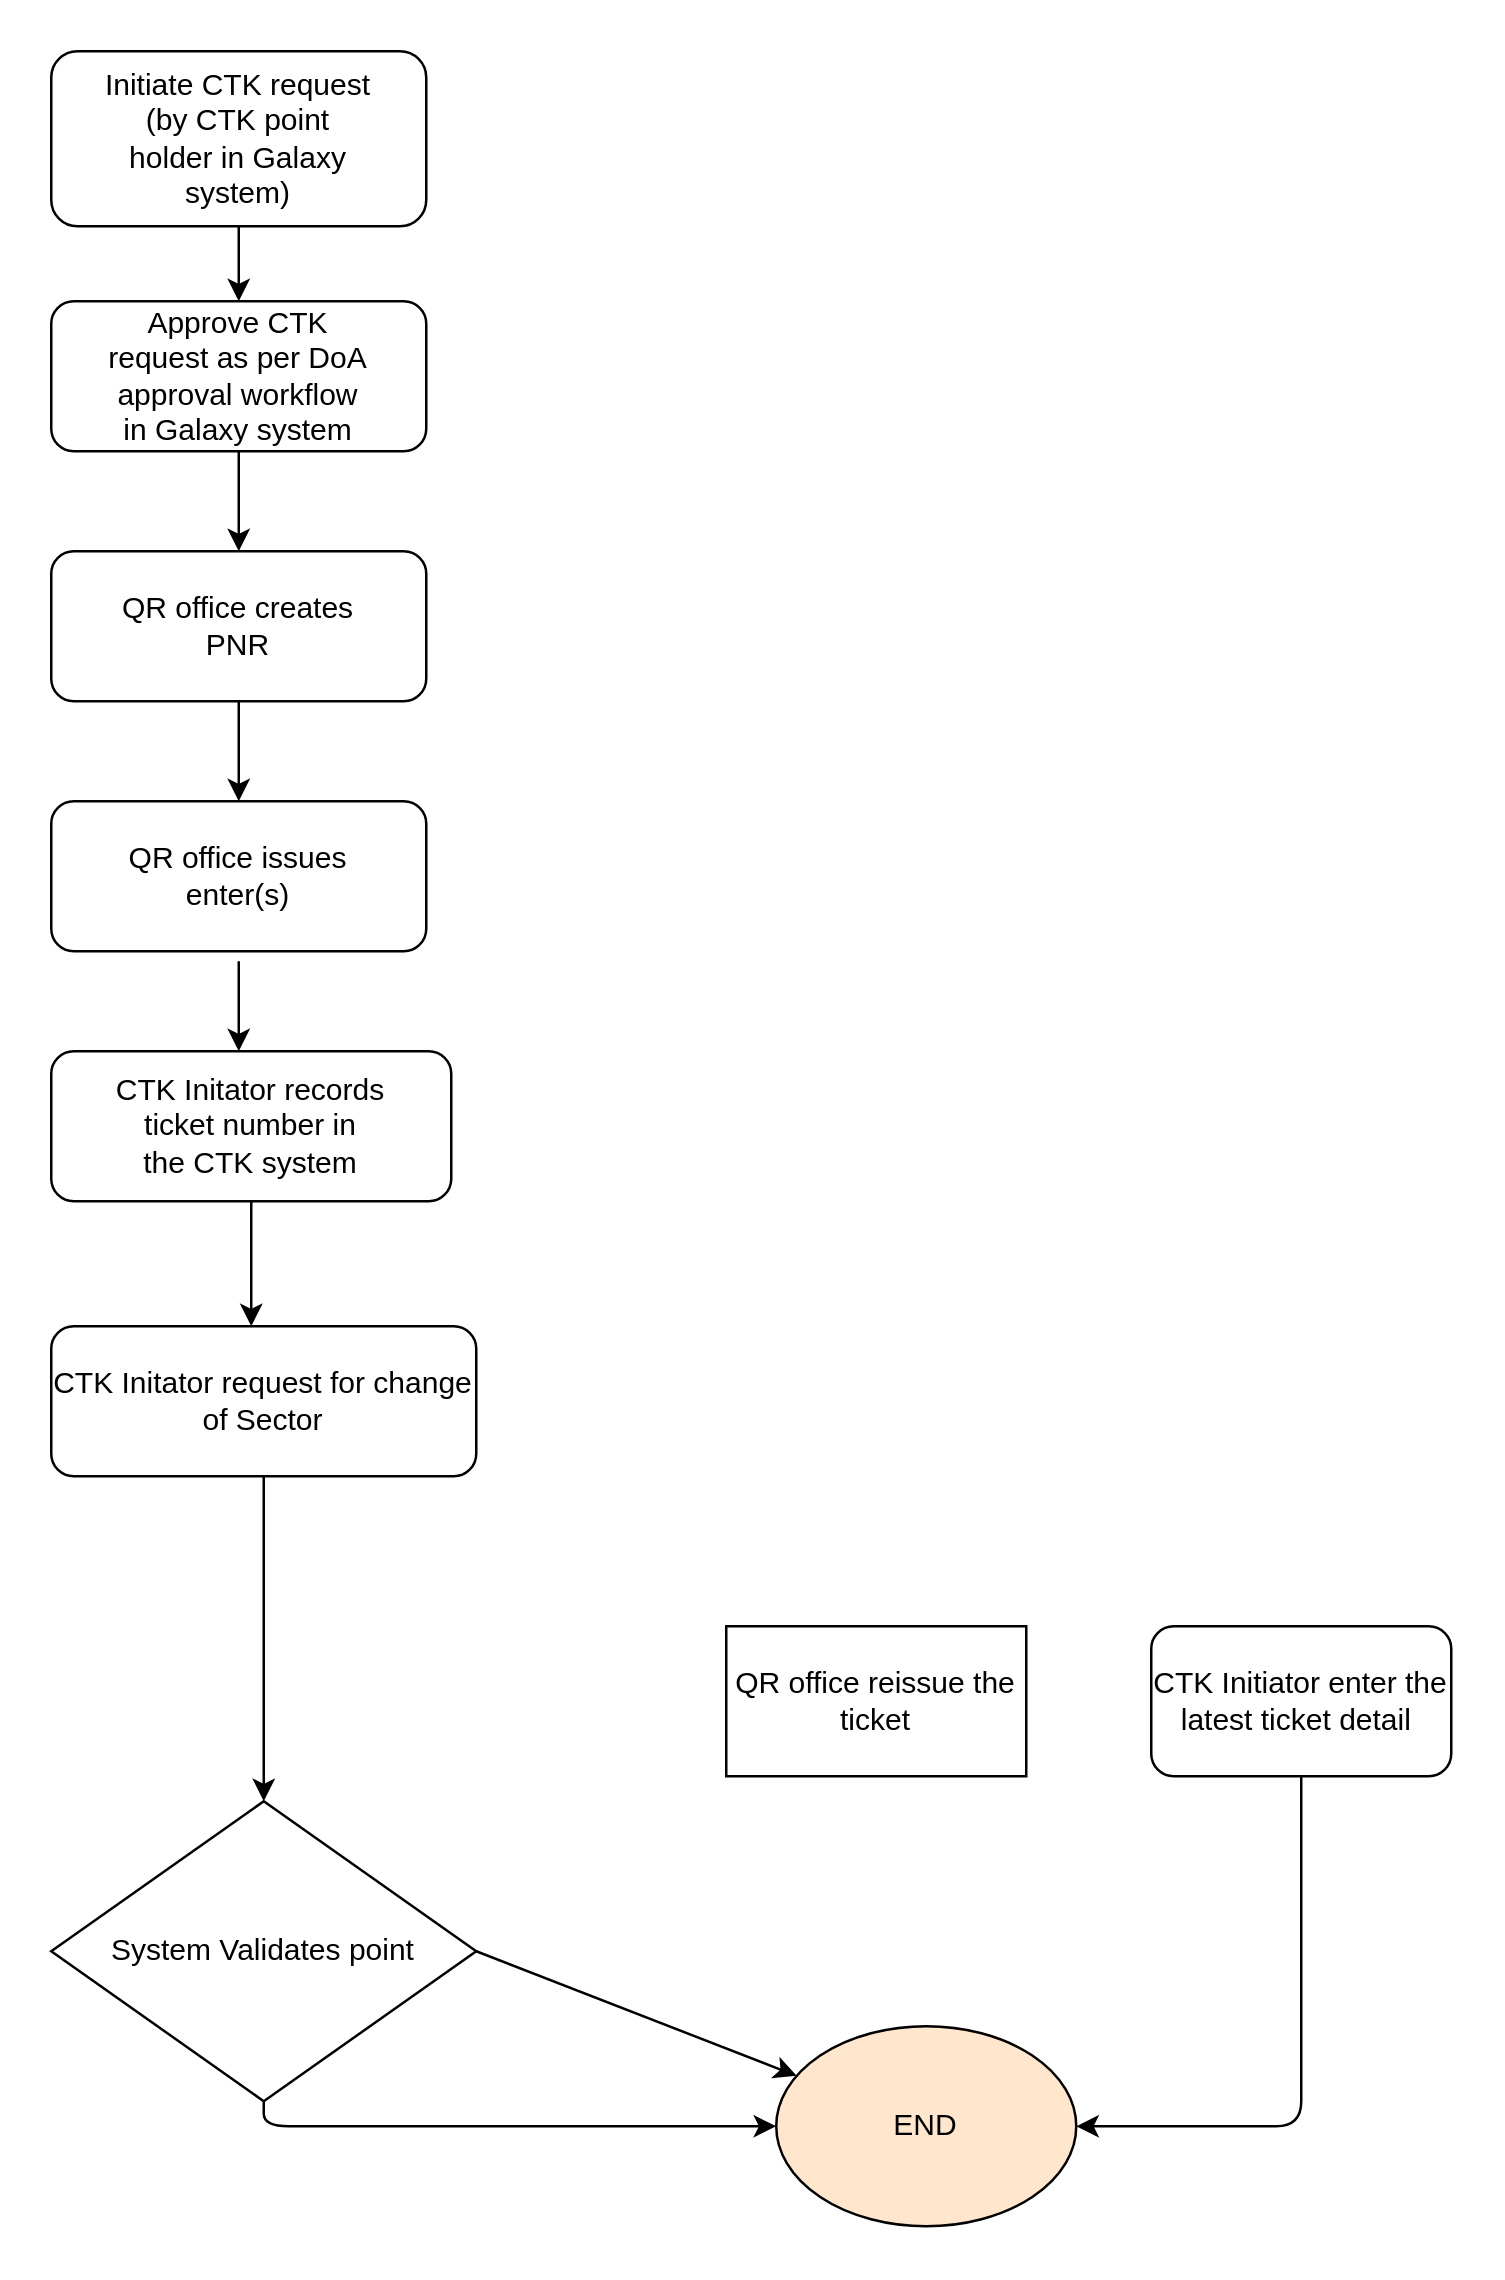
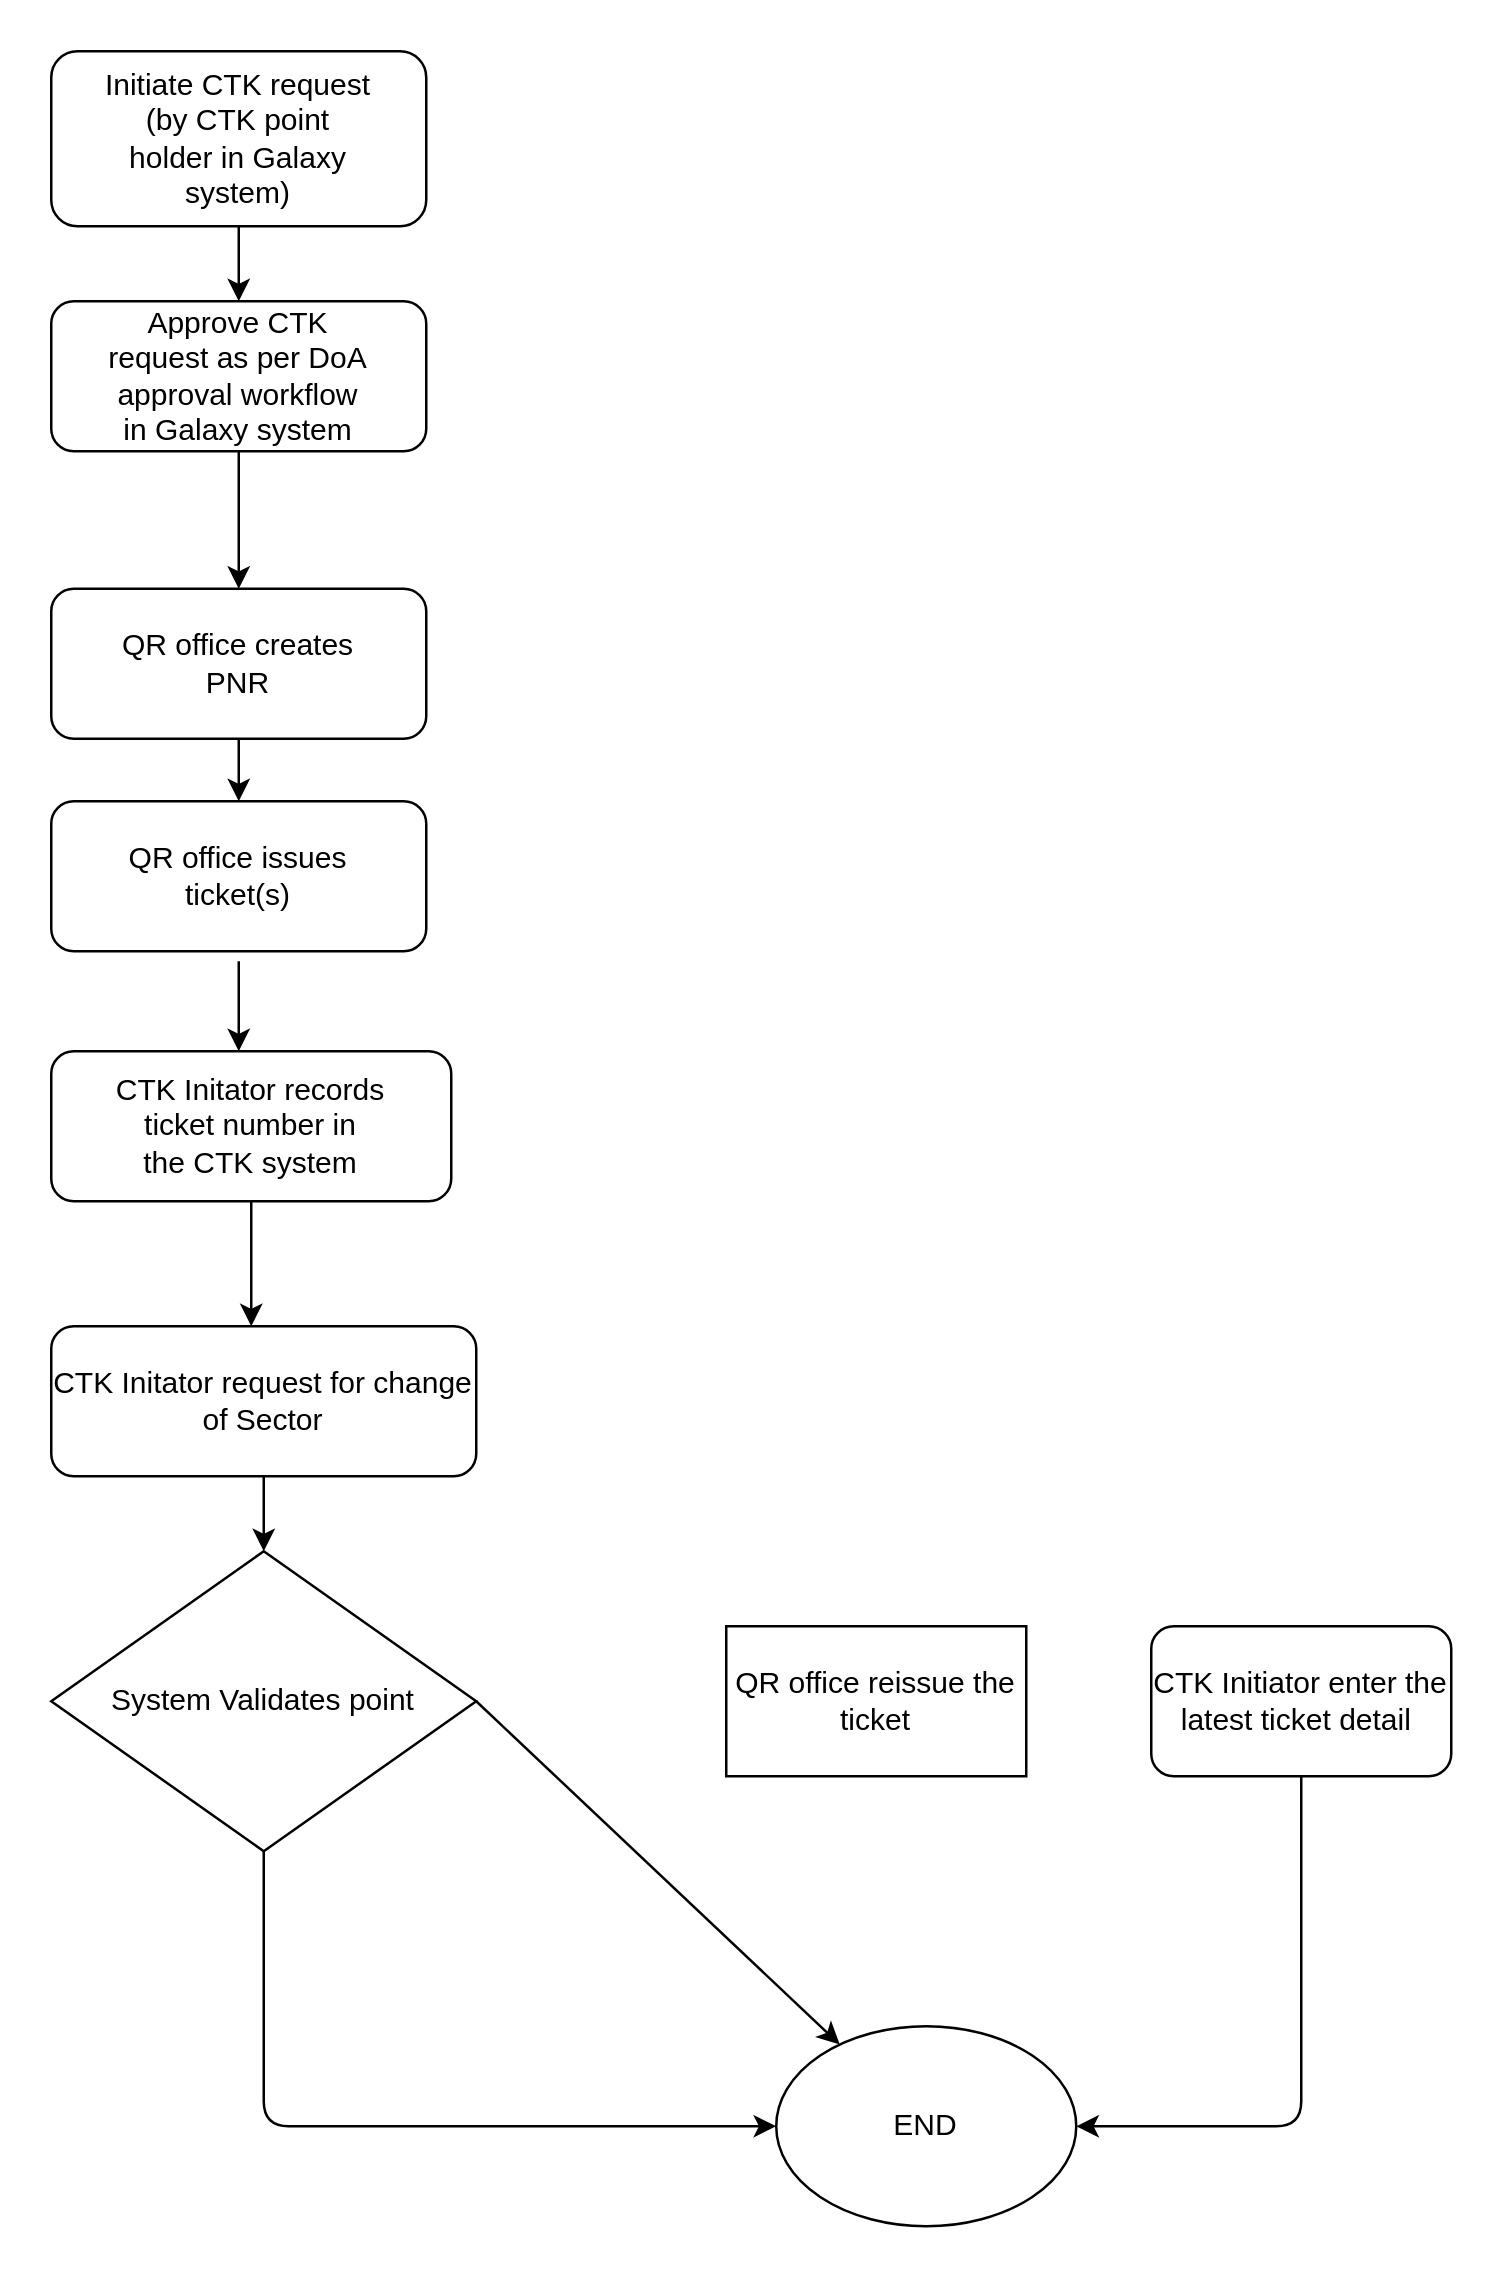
node "QR office creates PNR": moved (239, 626) -> (239, 664)
node "QR office issues enter(s)": label "QR office issues enter(s)" -> "QR office issues ticket(s)"
node "System Validates point": moved (264, 1951) -> (264, 1701)
node "END": fillcolor #ffe6cc -> #ffffff
